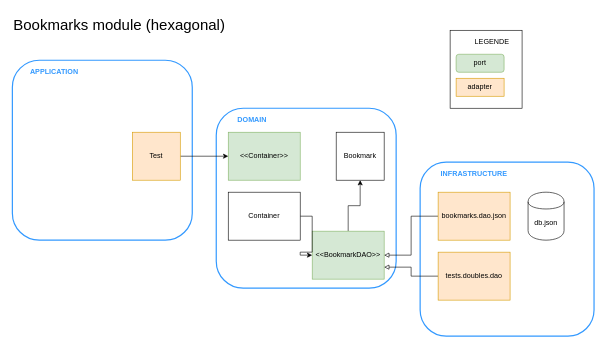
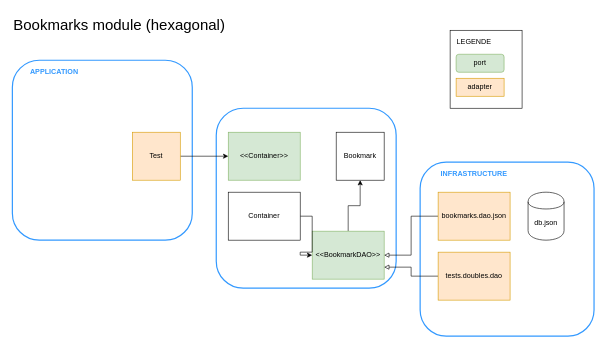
node "LEGENDE": moved (492, 42) -> (474, 42)
node "DOMAIN": removed
